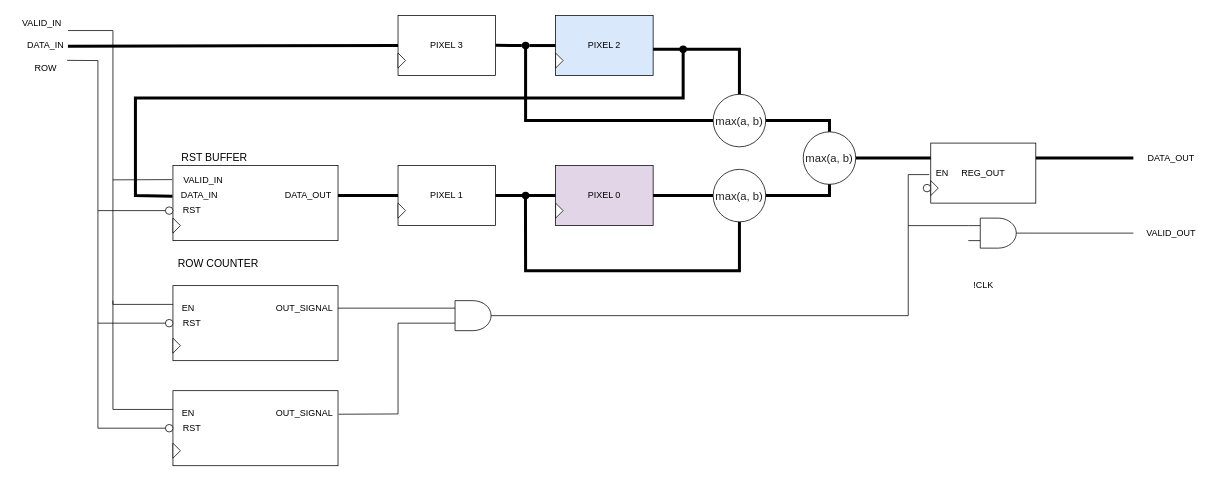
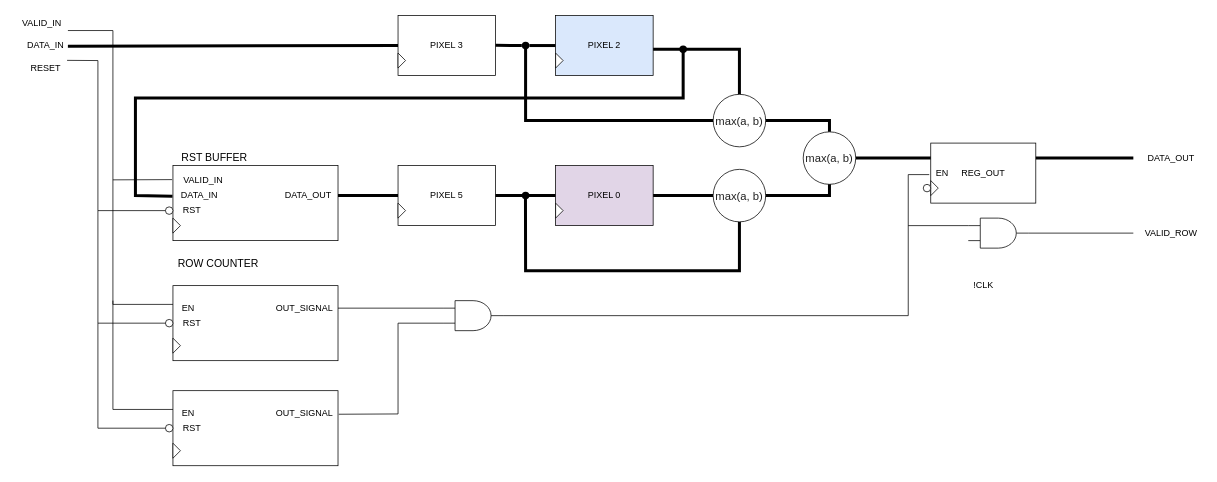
node "ROW": label "ROW" -> "RESET"
node "PIXEL 1": label "PIXEL 1" -> "PIXEL 5"
node "VALID_OUT": label "VALID_OUT" -> "VALID_ROW"
